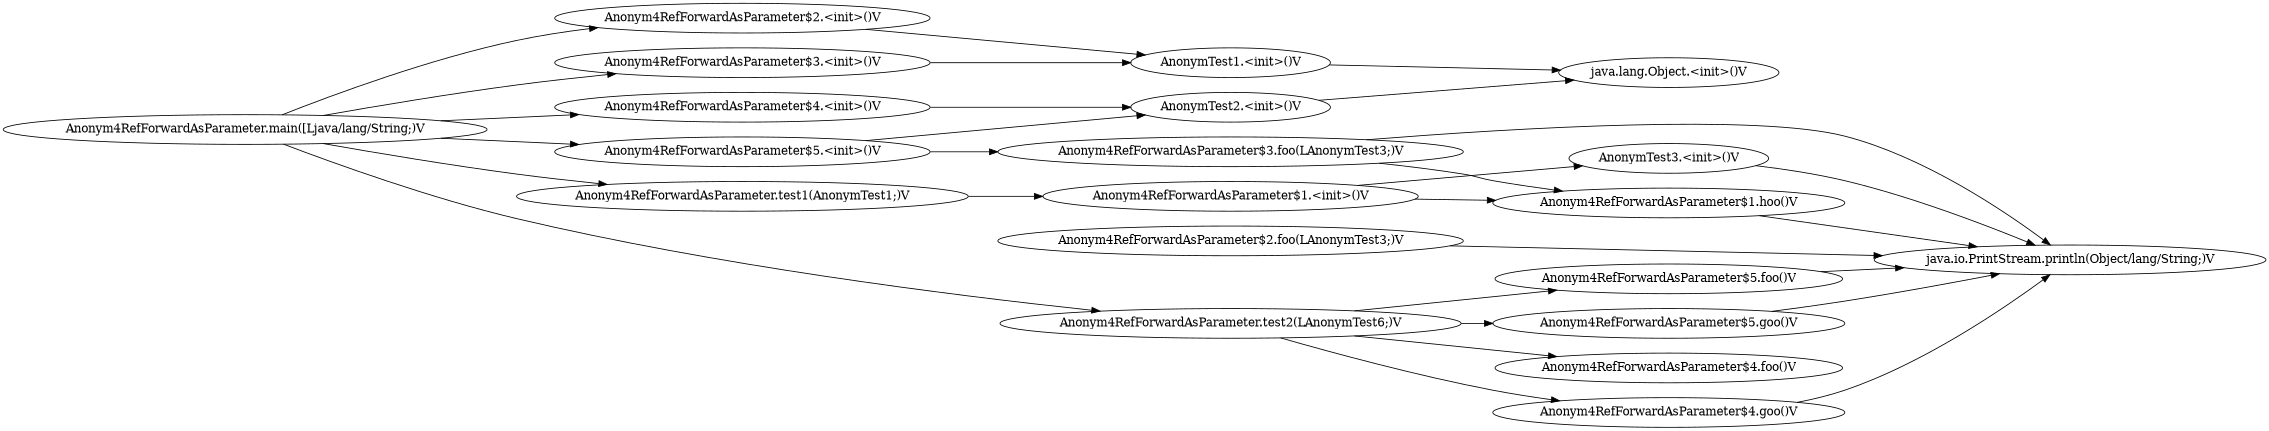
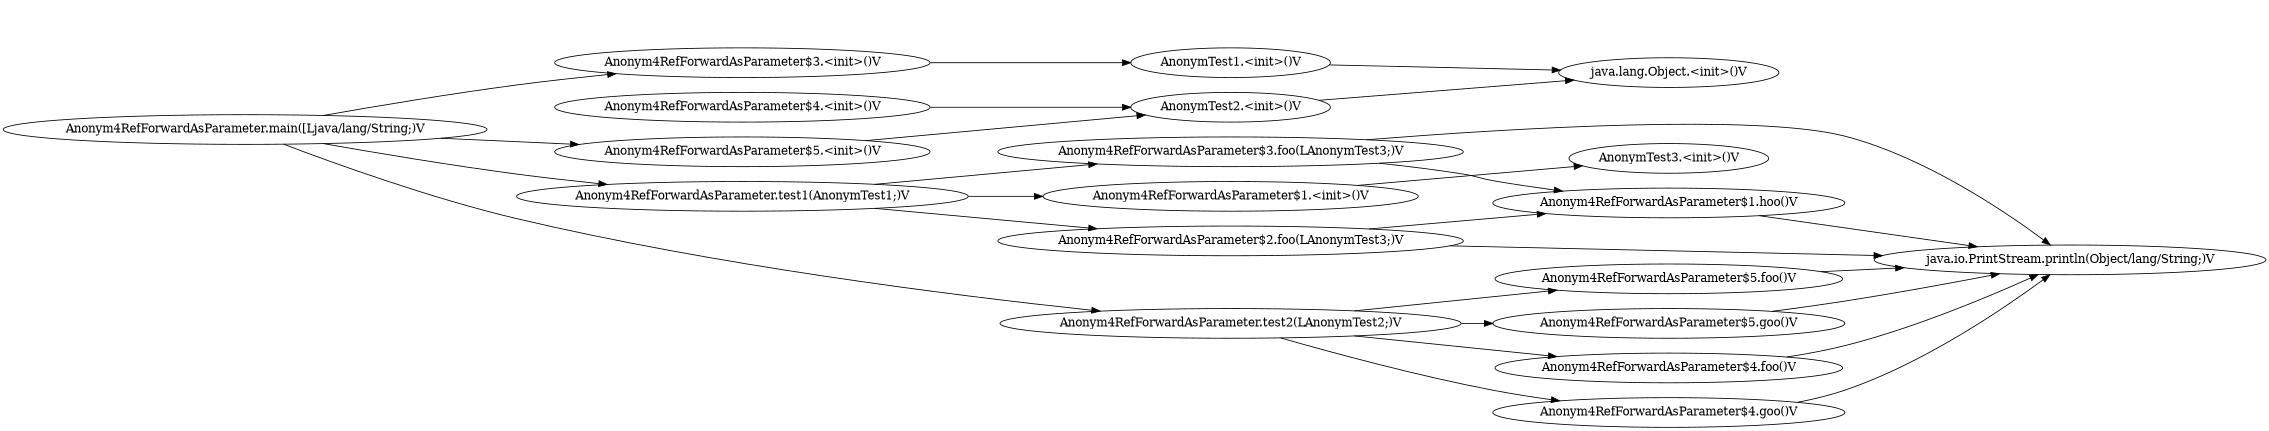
node "Anonym4RefForwardAsParameter$2.<init>()V": removed
edge "Anonym4RefForwardAsParameter.main([Ljava/lang/String;)V" -> "Anonym4RefForwardAsParameter$4.<init>()V": removed
edge "Anonym4RefForwardAsParameter$5.<init>()V" -> "Anonym4RefForwardAsParameter$3.foo(LAnonymTest3;)V": now "Anonym4RefForwardAsParameter.test1(AnonymTest1;)V" -> "Anonym4RefForwardAsParameter$3.foo(LAnonymTest3;)V"
edge "AnonymTest3.<init>()V" -> "java.io.PrintStream.println(Object/lang/String;)V": now "Anonym4RefForwardAsParameter$4.foo()V" -> "java.io.PrintStream.println(Object/lang/String;)V"
edge "Anonym4RefForwardAsParameter$1.<init>()V" -> "Anonym4RefForwardAsParameter$1.hoo()V": now "Anonym4RefForwardAsParameter$2.foo(LAnonymTest3;)V" -> "Anonym4RefForwardAsParameter$1.hoo()V"
edge "Anonym4RefForwardAsParameter.test1(AnonymTest1;)V" -> "Anonym4RefForwardAsParameter$2.foo(LAnonymTest3;)V": added
node "Anonym4RefForwardAsParameter.test2(LAnonymTest6;)V": label "Anonym4RefForwardAsParameter.test2(LAnonymTest6;)V" -> "Anonym4RefForwardAsParameter.test2(LAnonymTest2;)V"
